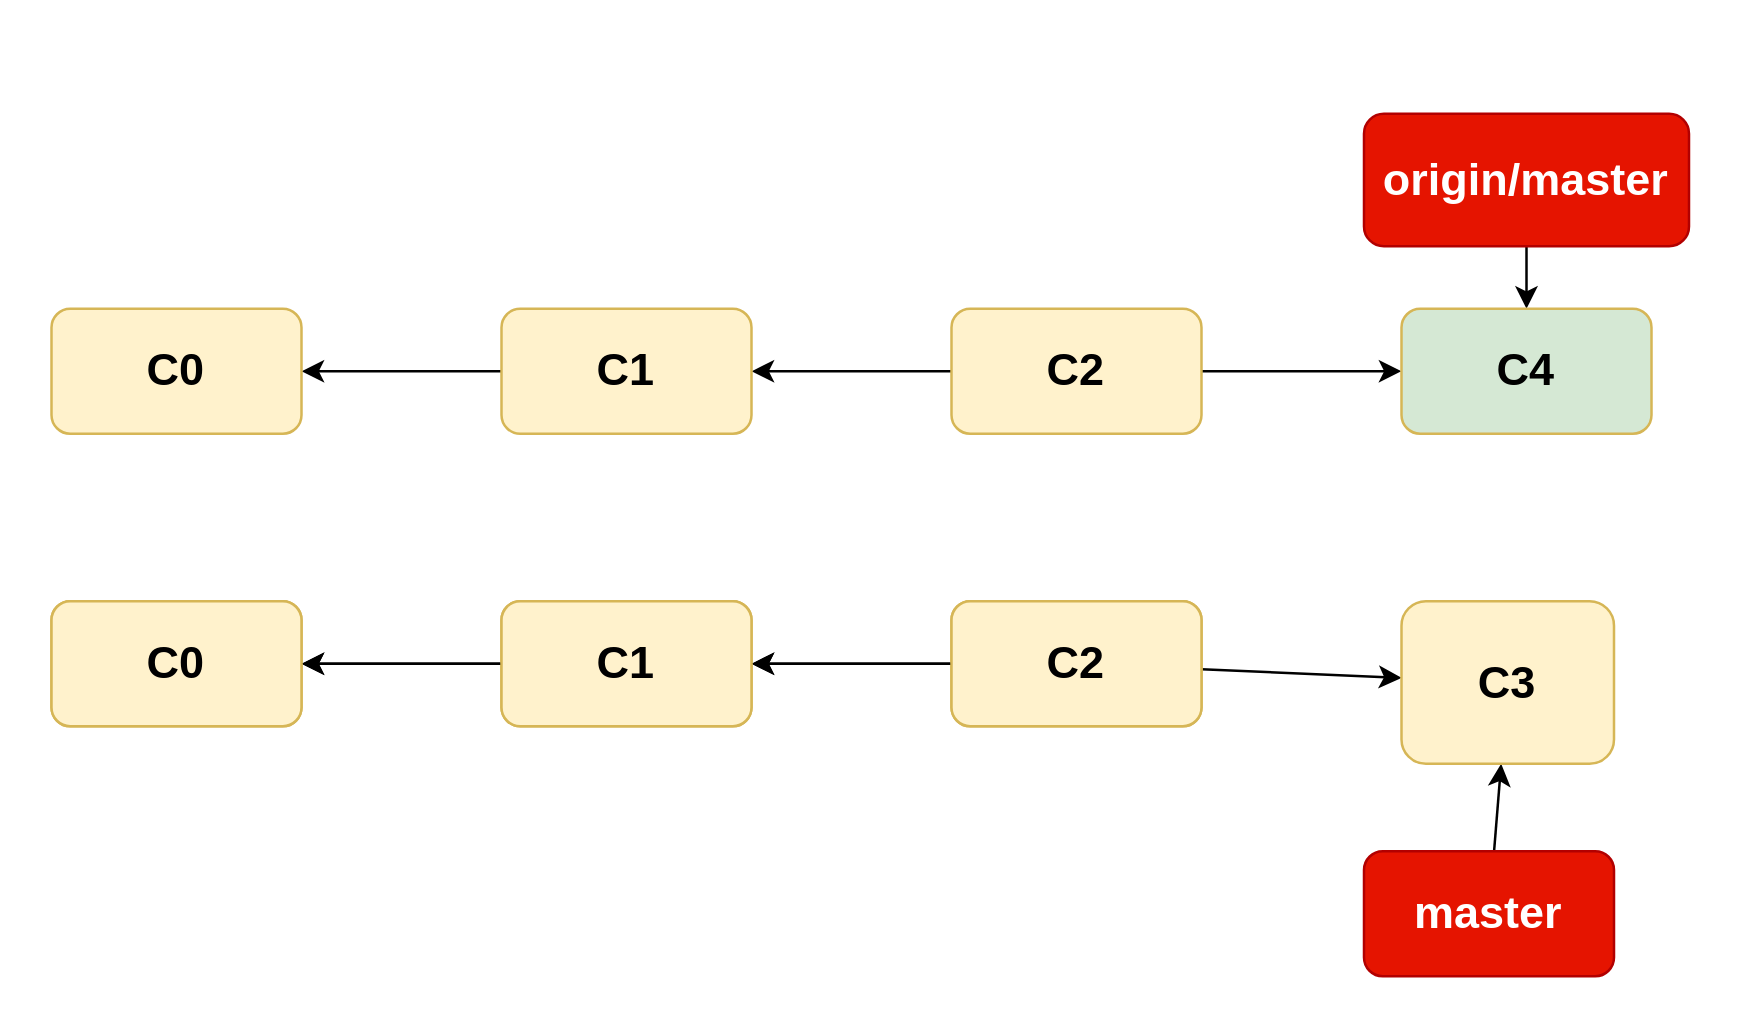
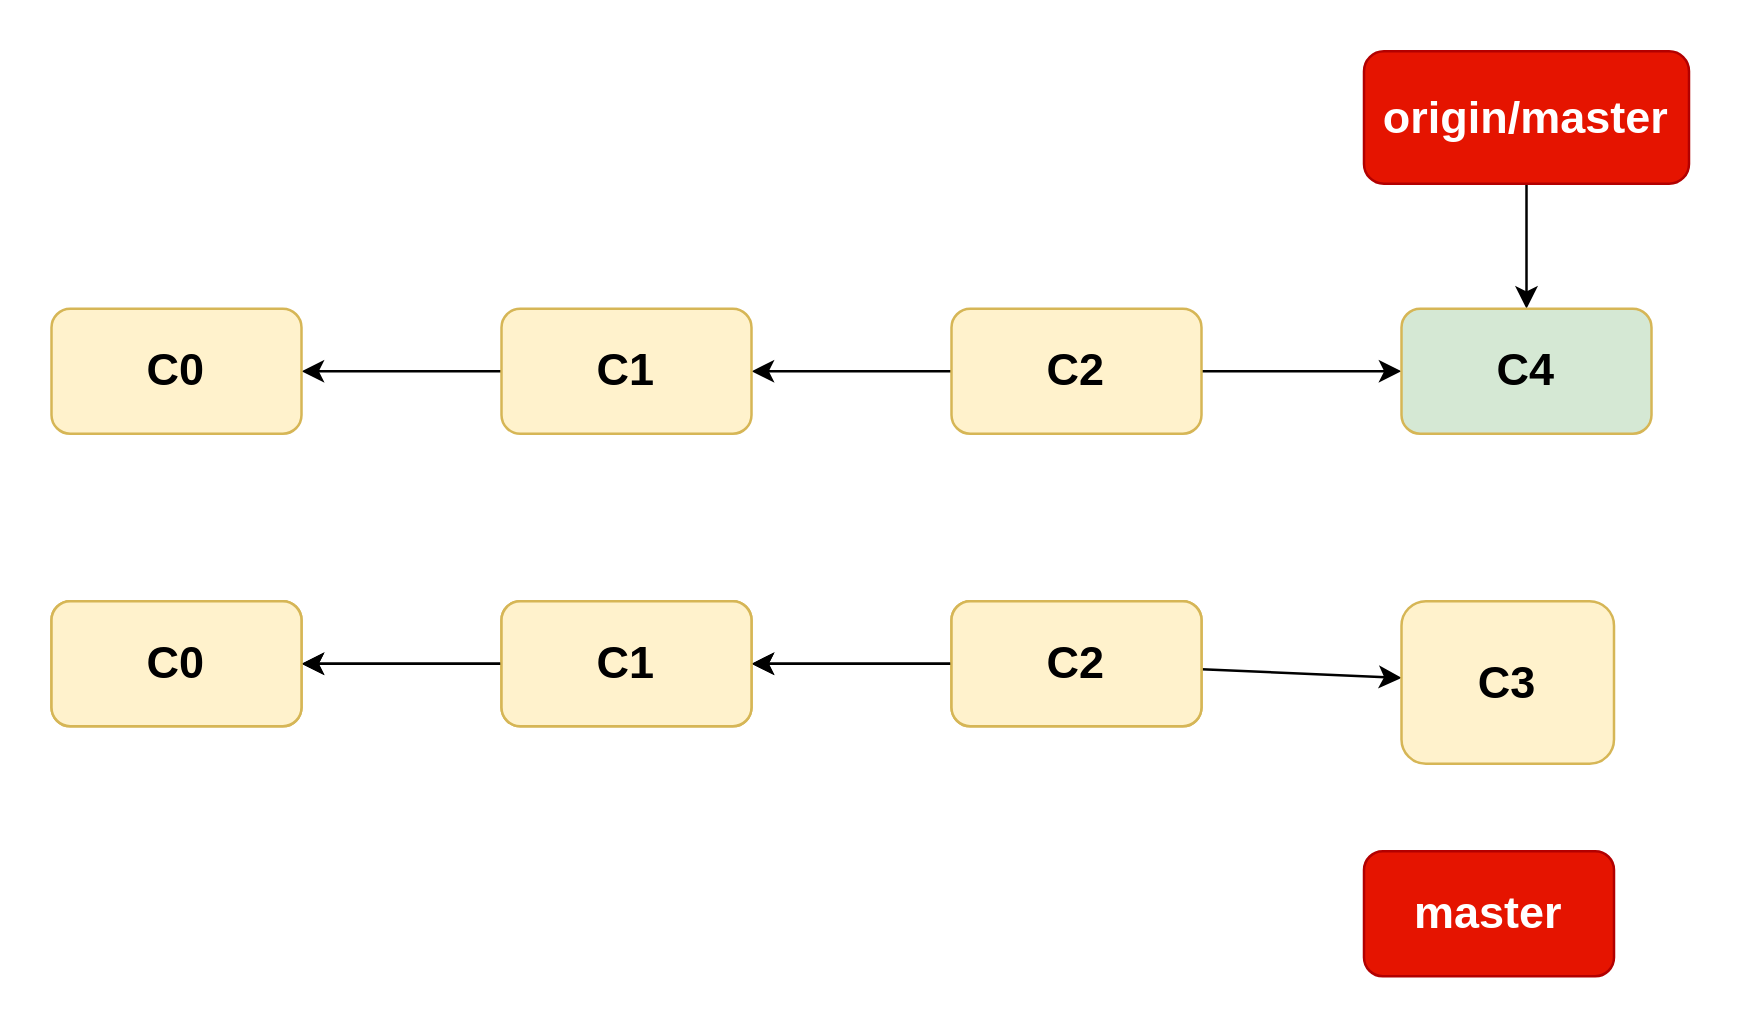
node "origin/master": moved (1526, 180) -> (1526, 118)
edge "master" -> "C3": removed
